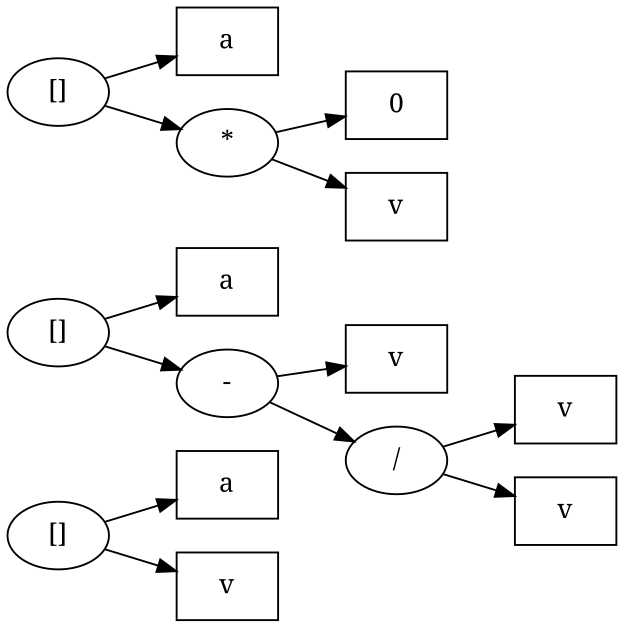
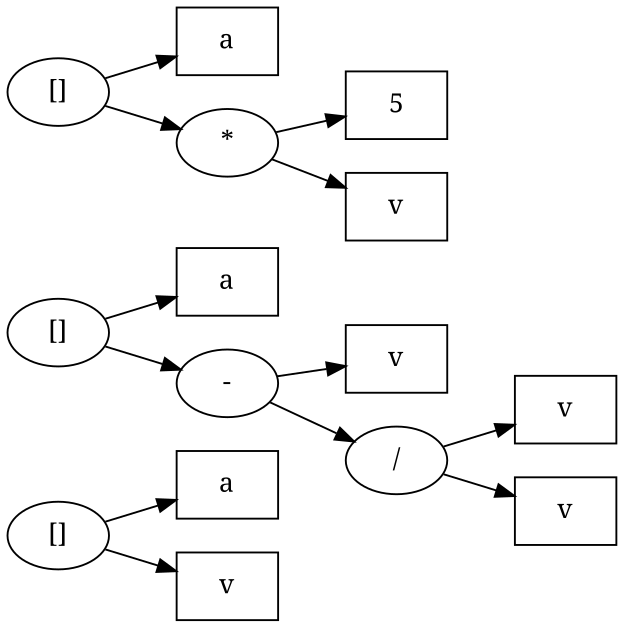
node "0": label "0" -> "5"
